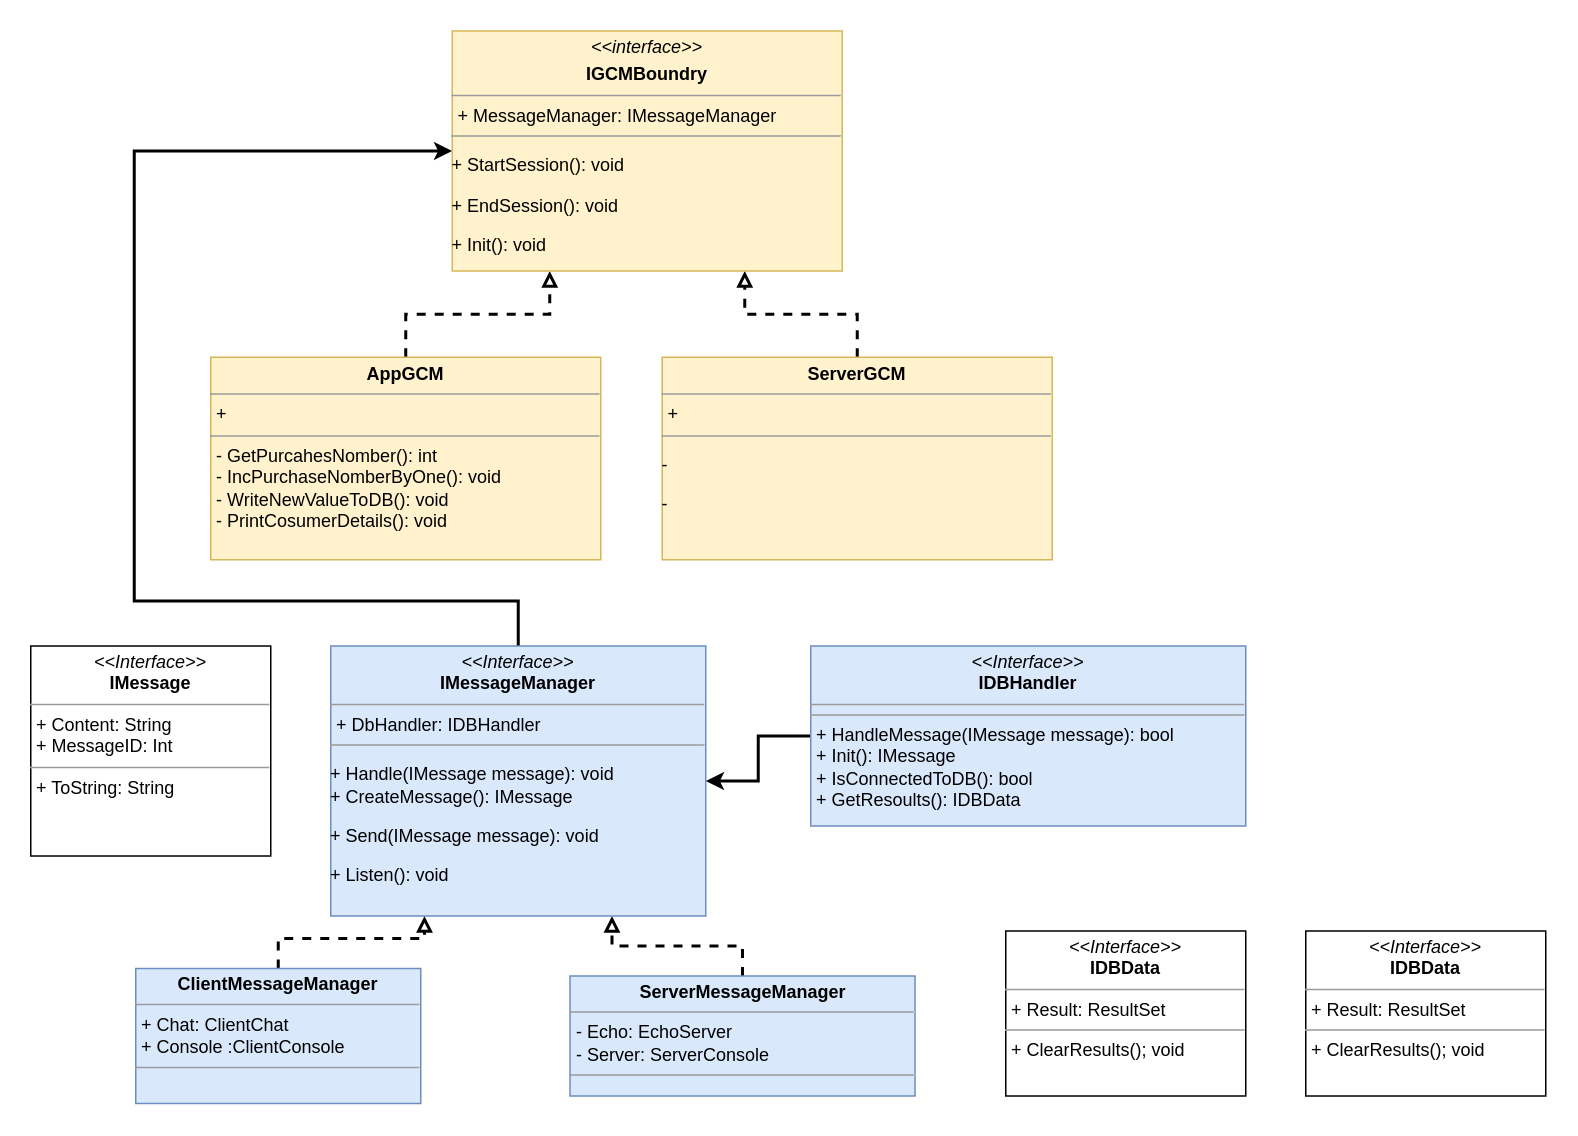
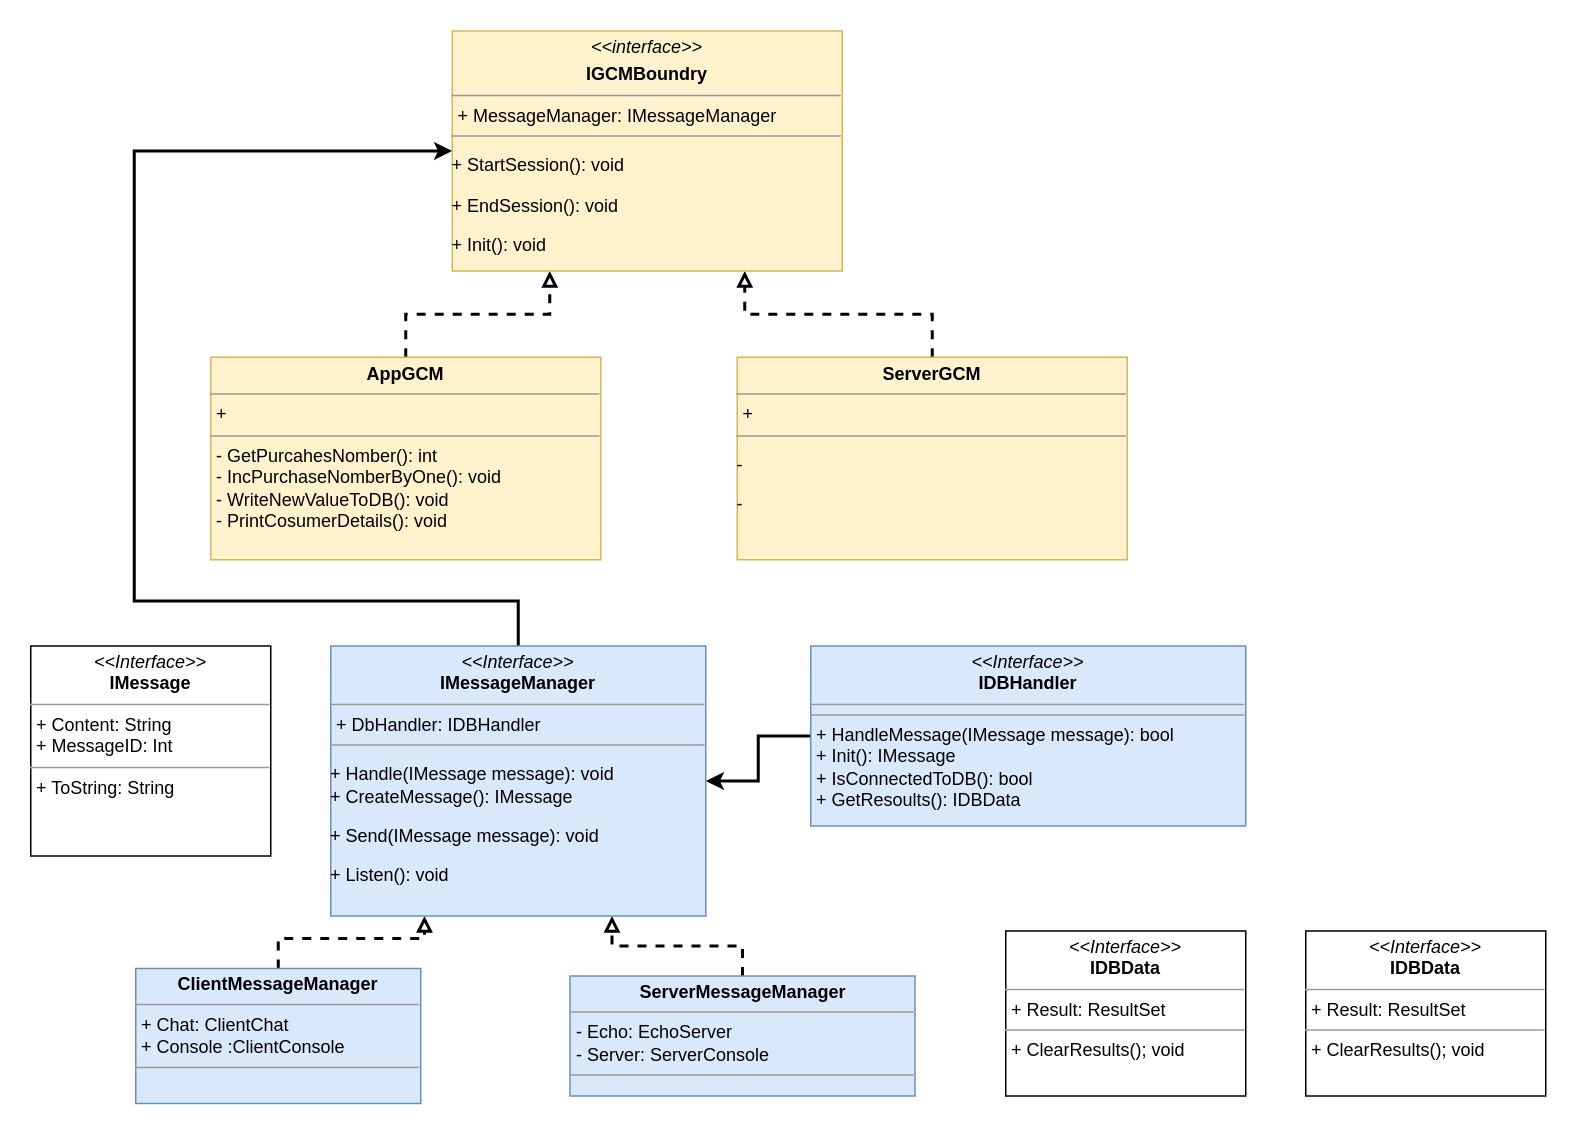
node "ServerGCM + - -": moved (857, 458) -> (932, 458)
